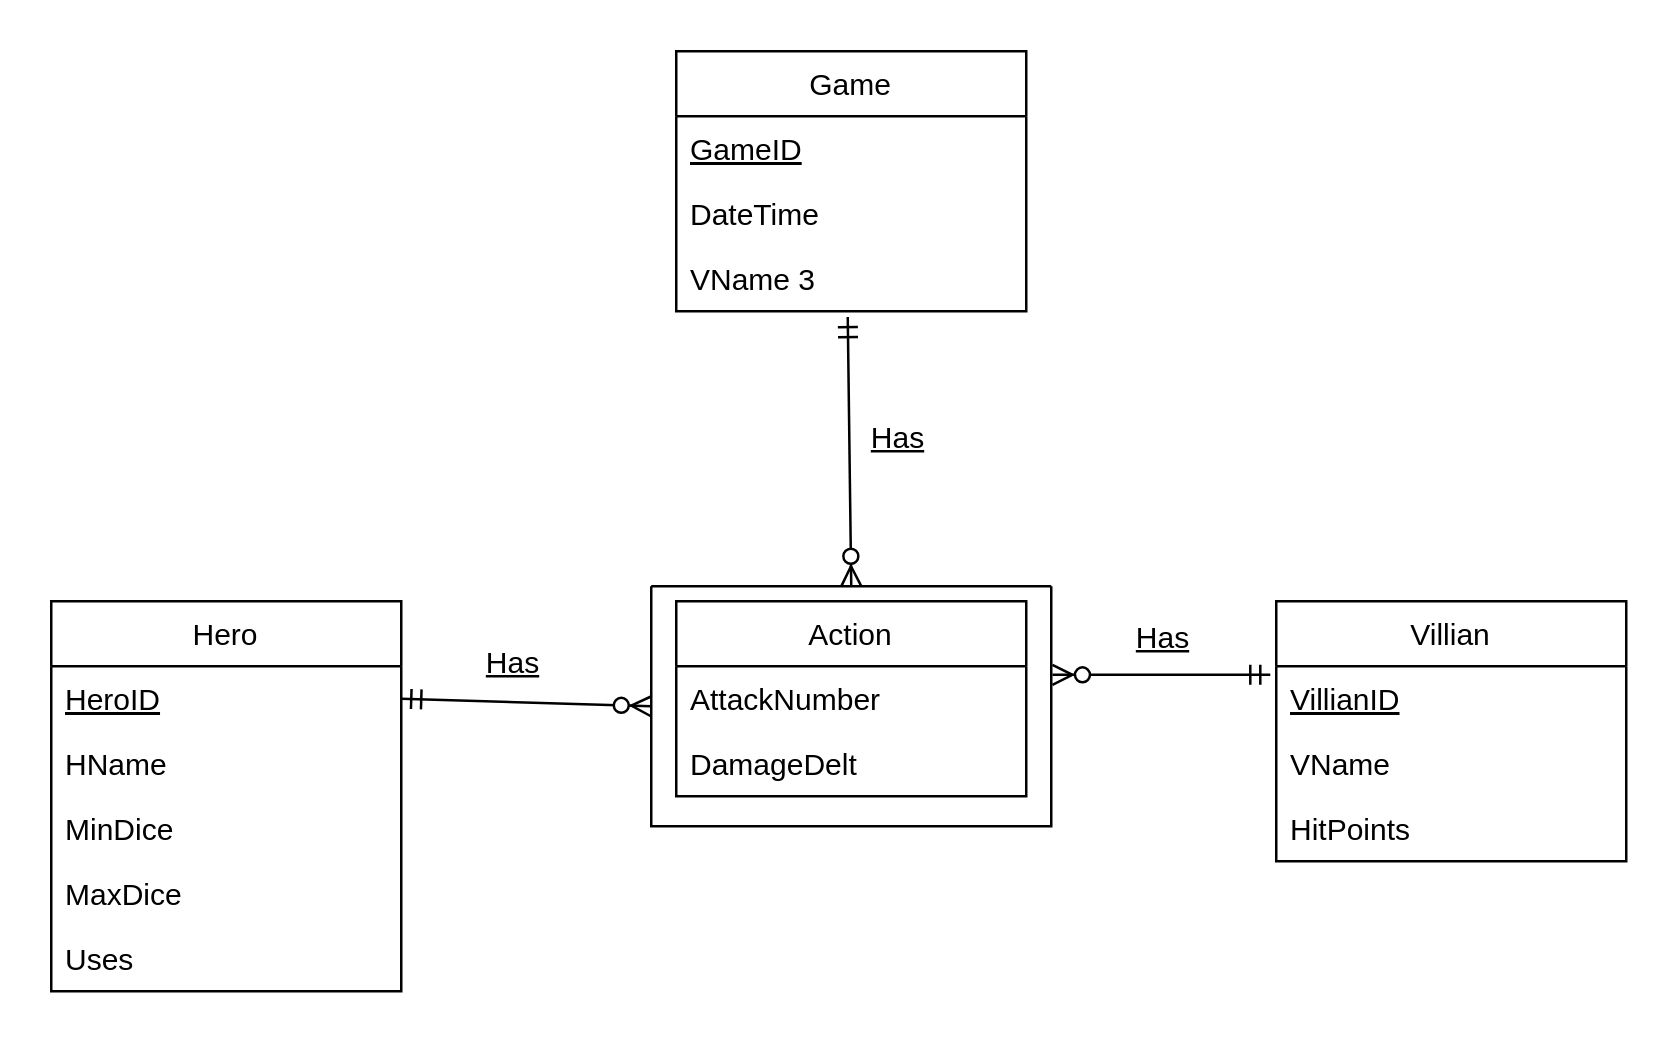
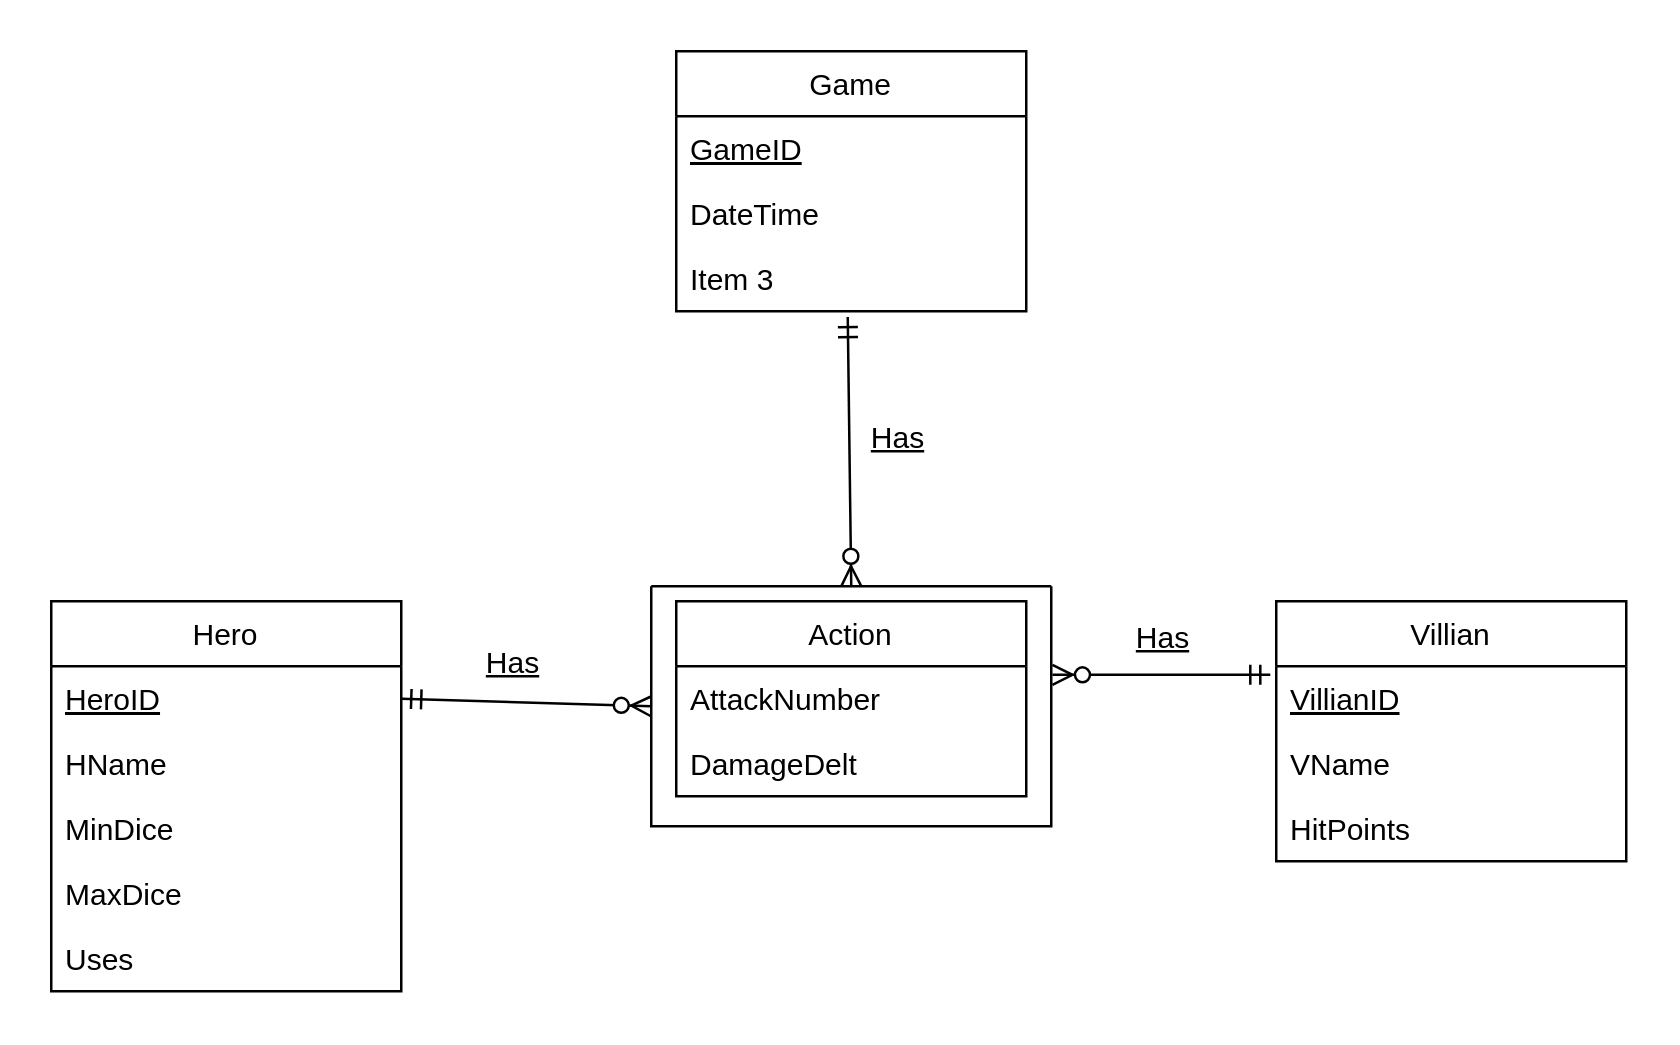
node "VName 3": label "VName 3" -> "Item 3"
